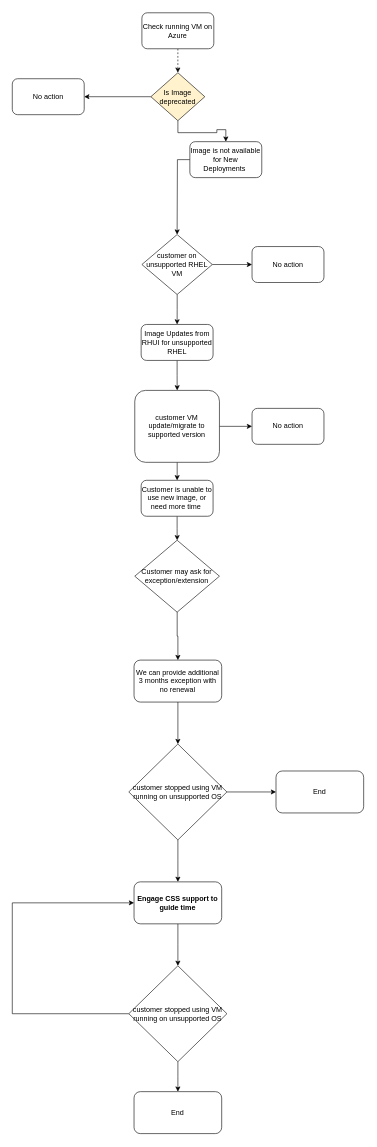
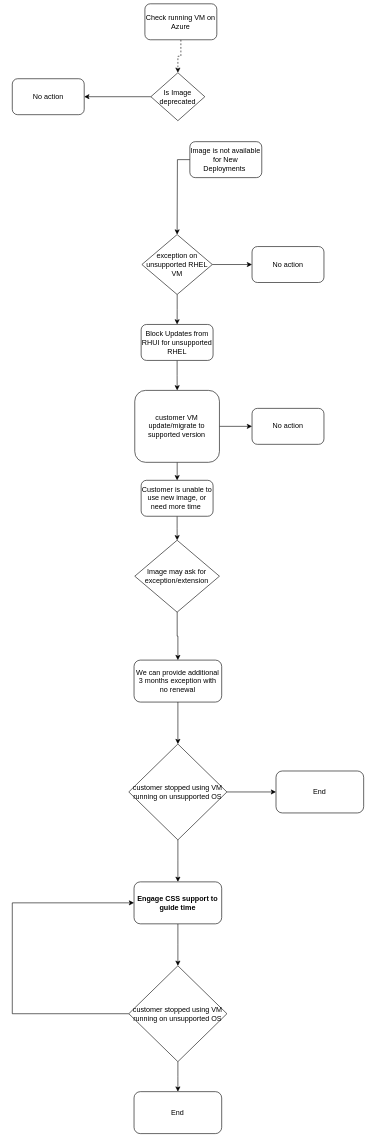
node "Check running VM on Azure": moved (178, 30) -> (181, 21)
node "Is Image deprecated": fillcolor #fff2cc -> #ffffff
edge "Is Image deprecated" -> "Image is not available for New Deployments": removed
node "customer on unsupported RHEL VM": label "customer on unsupported RHEL VM" -> "exception on unsupported RHEL VM"
node "Image Updates from RHUI for unsupported RHEL": label "Image Updates from RHUI for unsupported RHEL" -> "Block Updates from RHUI for unsupported RHEL"
node "Customer may ask for exception/extension": label "Customer may ask for exception/extension" -> "Image may ask for exception/extension"
